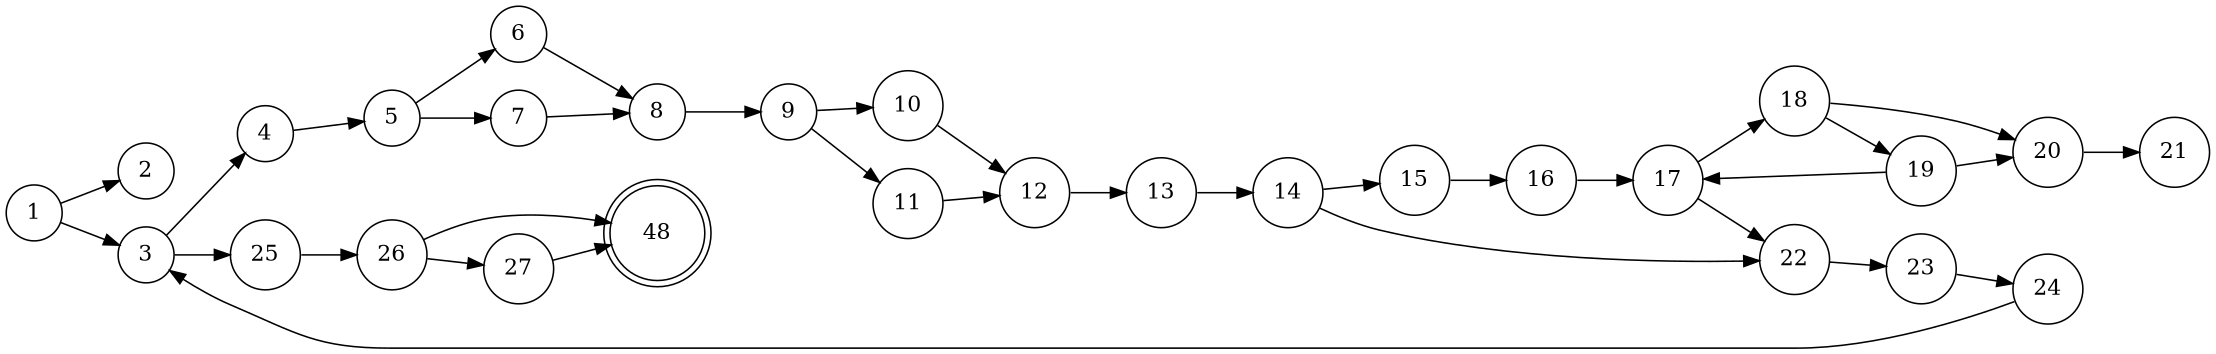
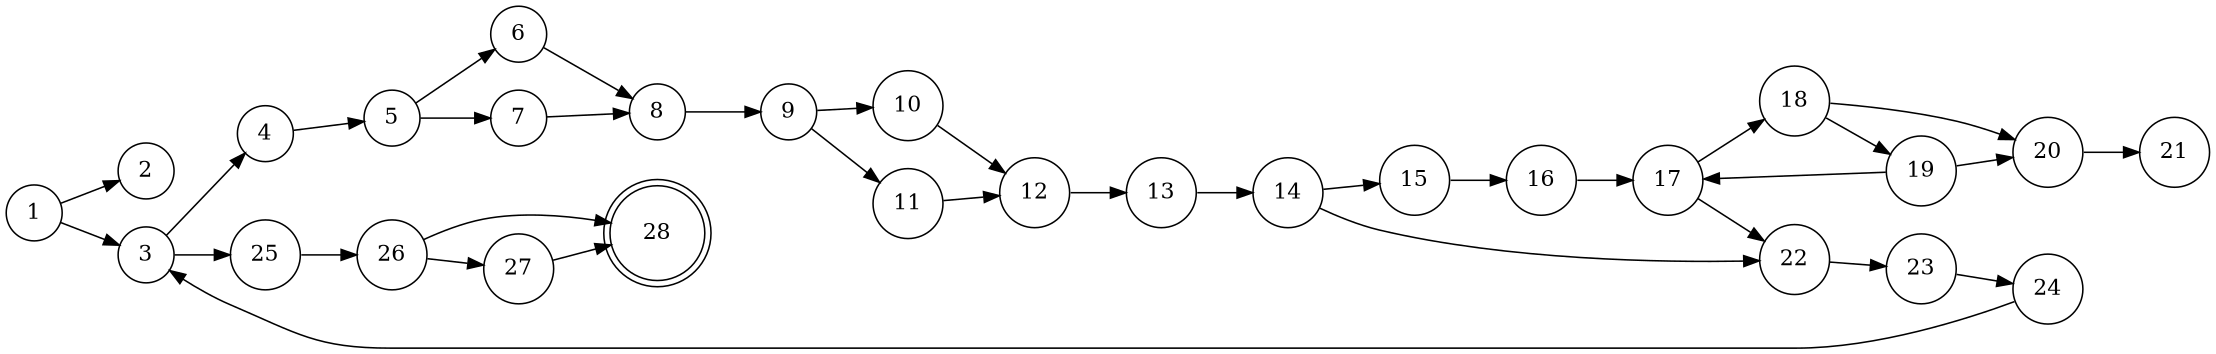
node "48": label "48" -> "28"
